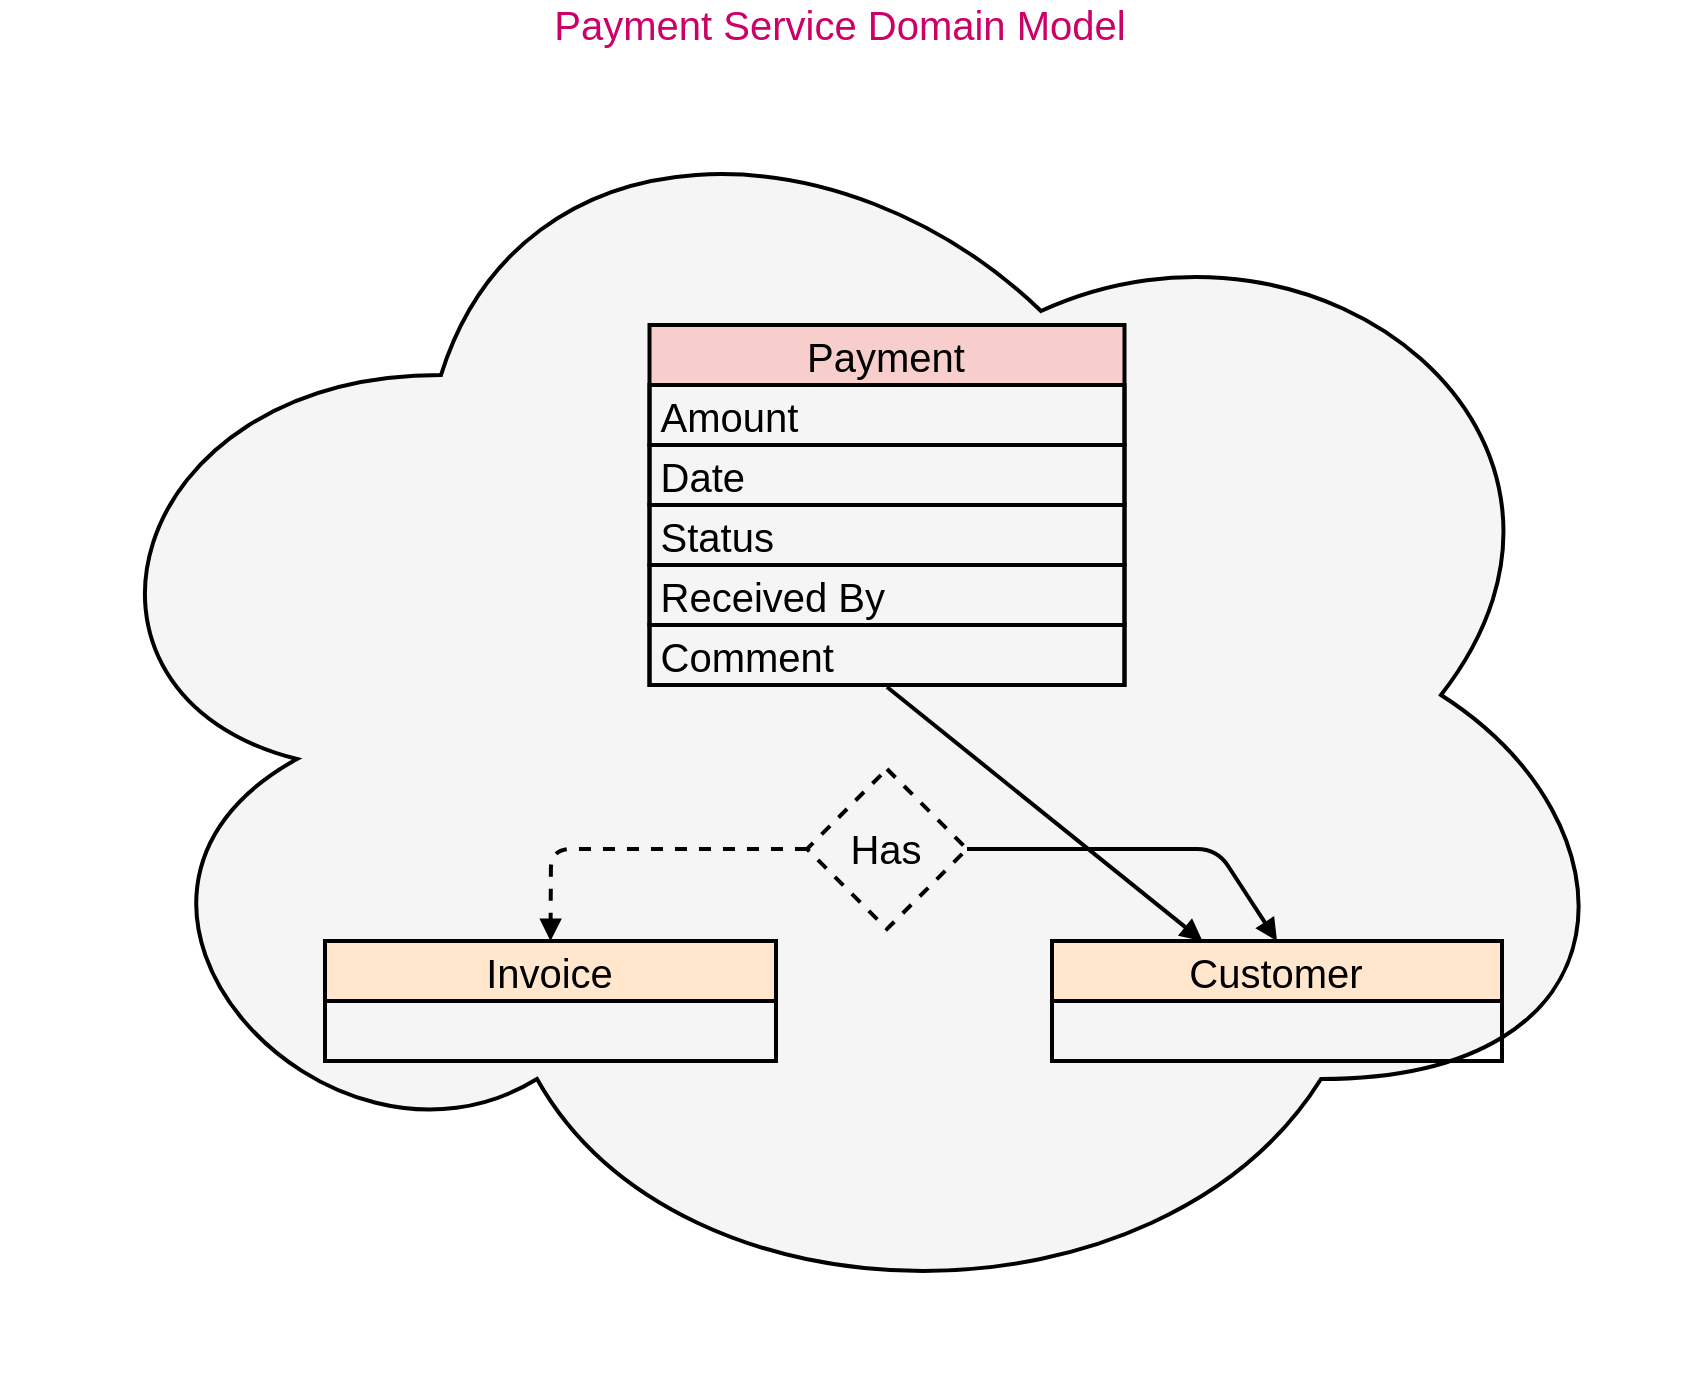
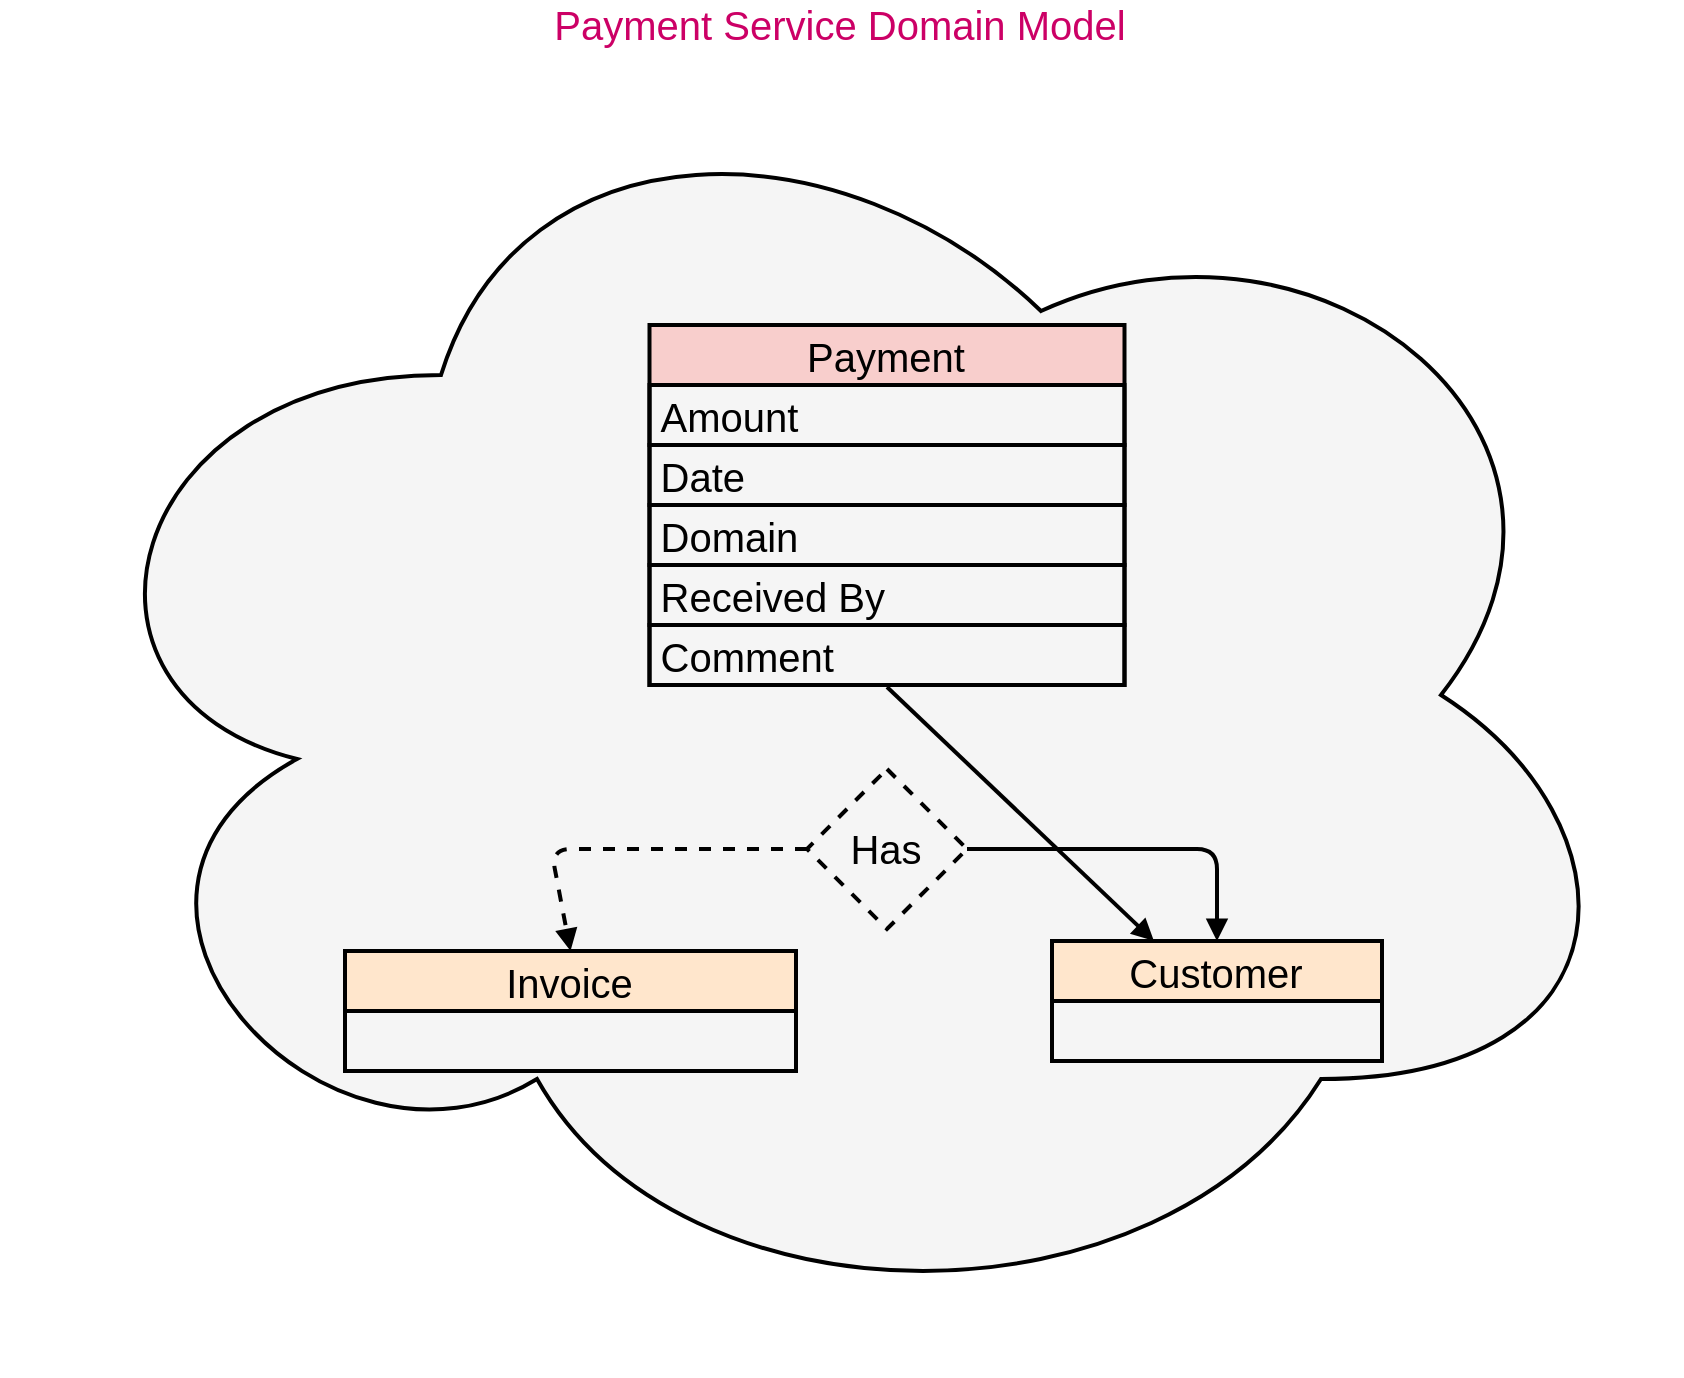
node "Status": label "Status" -> "Domain"
node "Invoice": moved (551, 1001) -> (571, 1011)
node "Customer": size 450x120 -> 330x120
